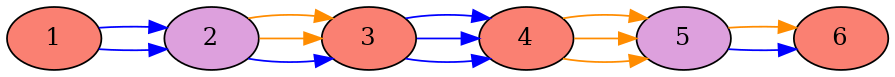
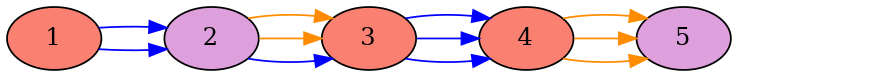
node "6": removed
